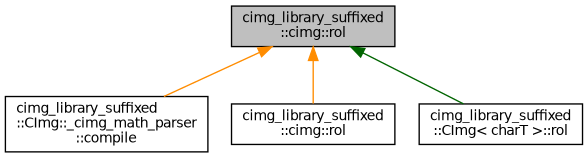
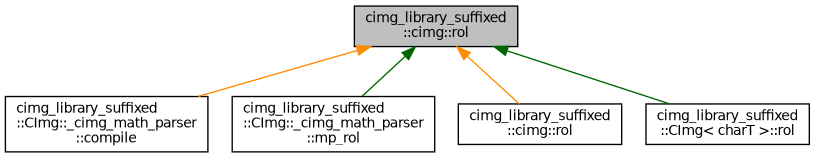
node "cimg_library_suffixed ::CImg::_cimg_math_parser ::mp_rol": added
